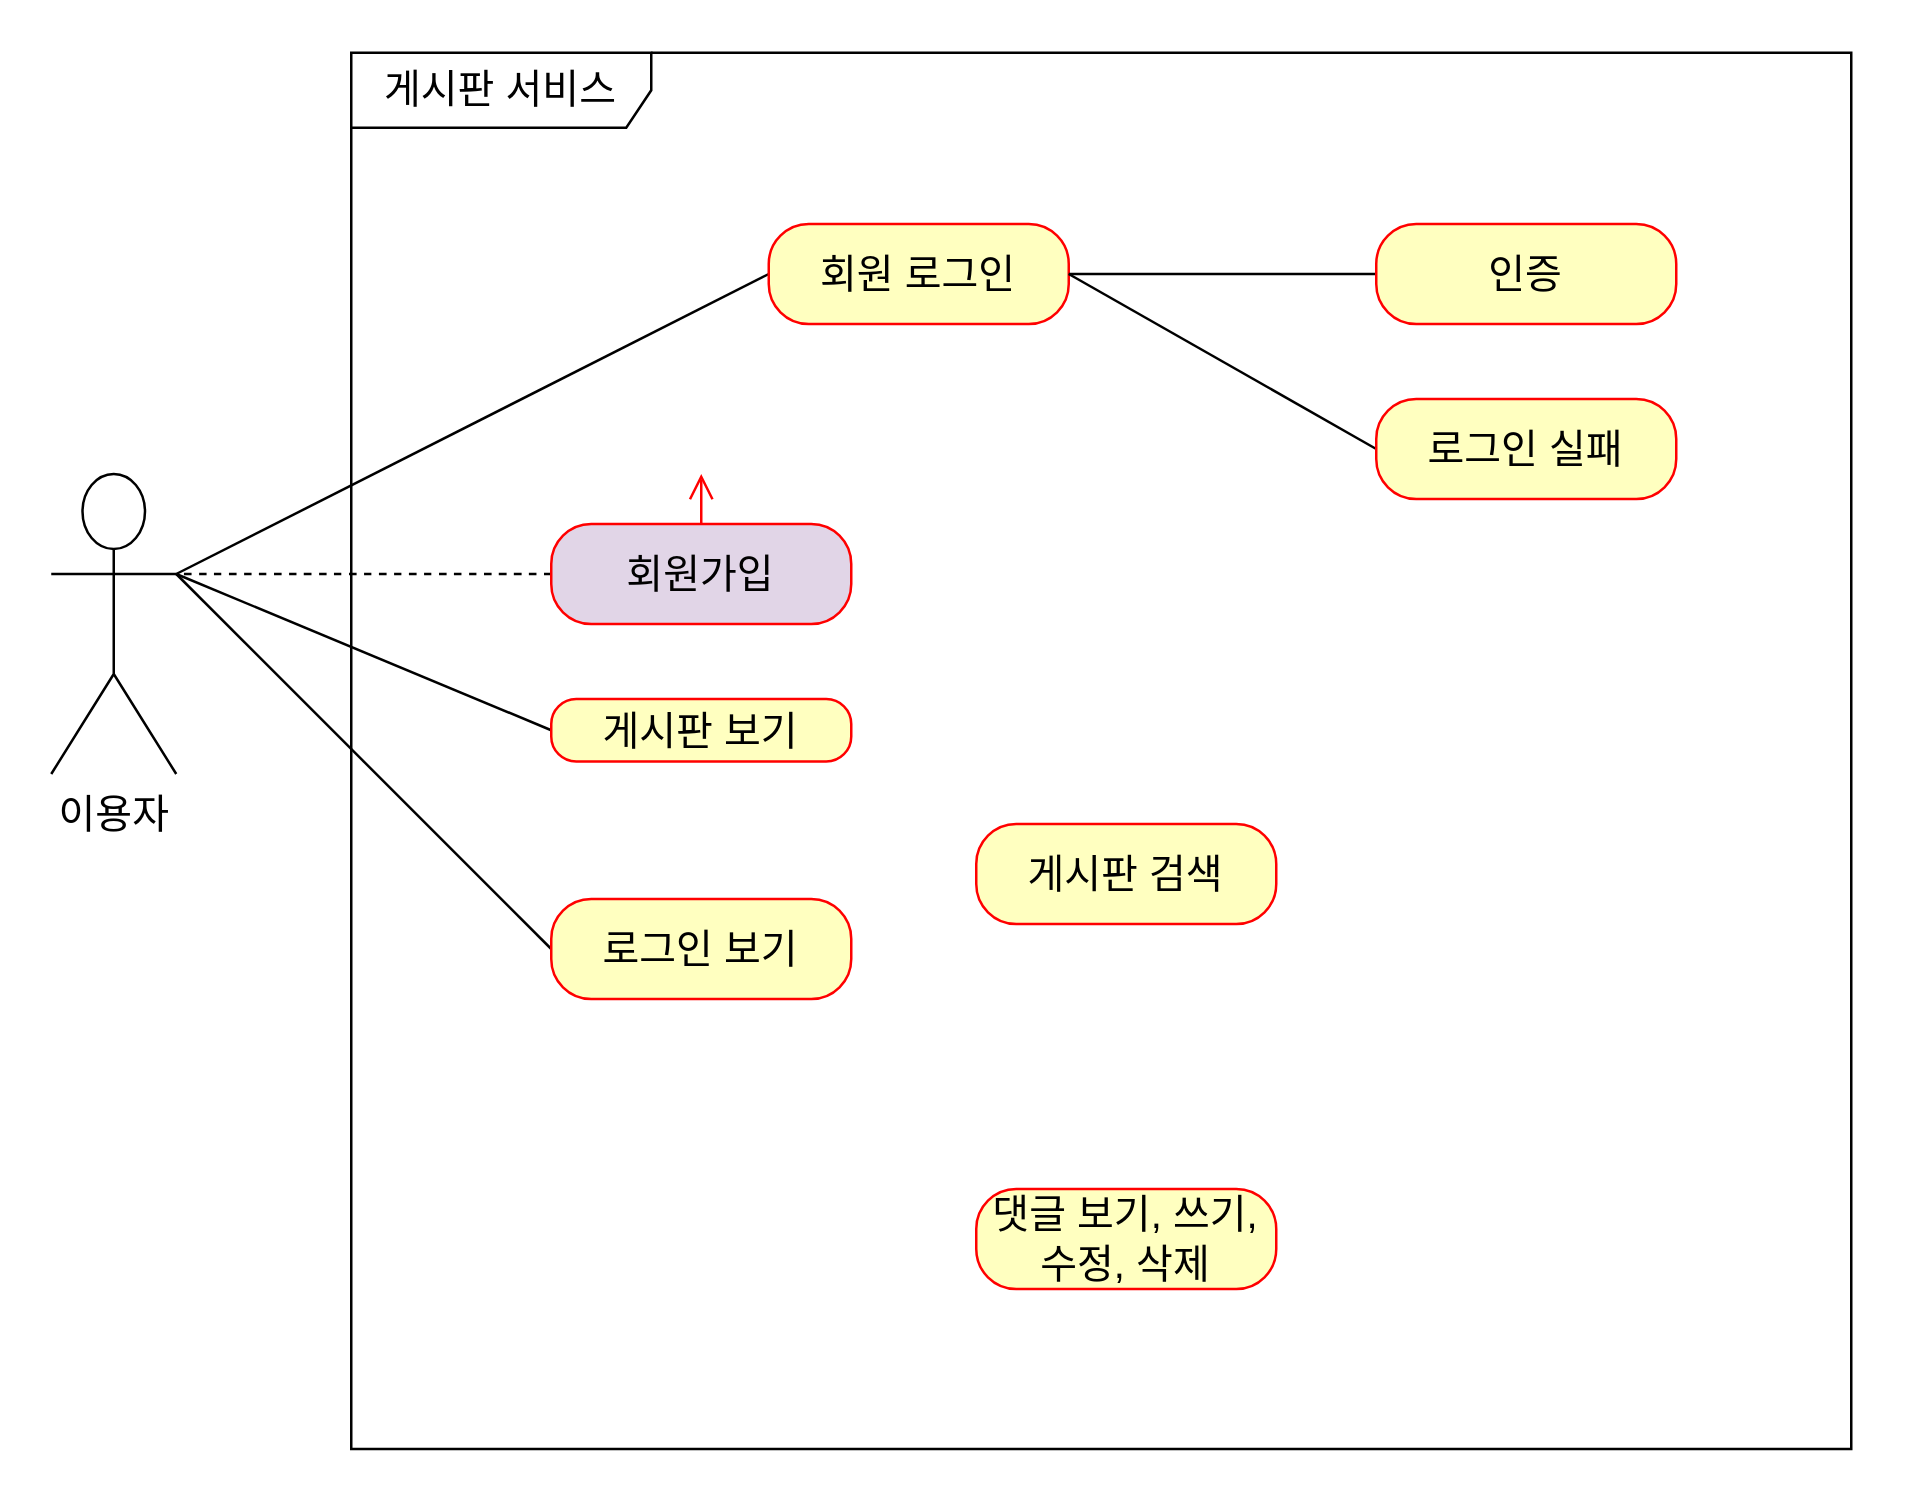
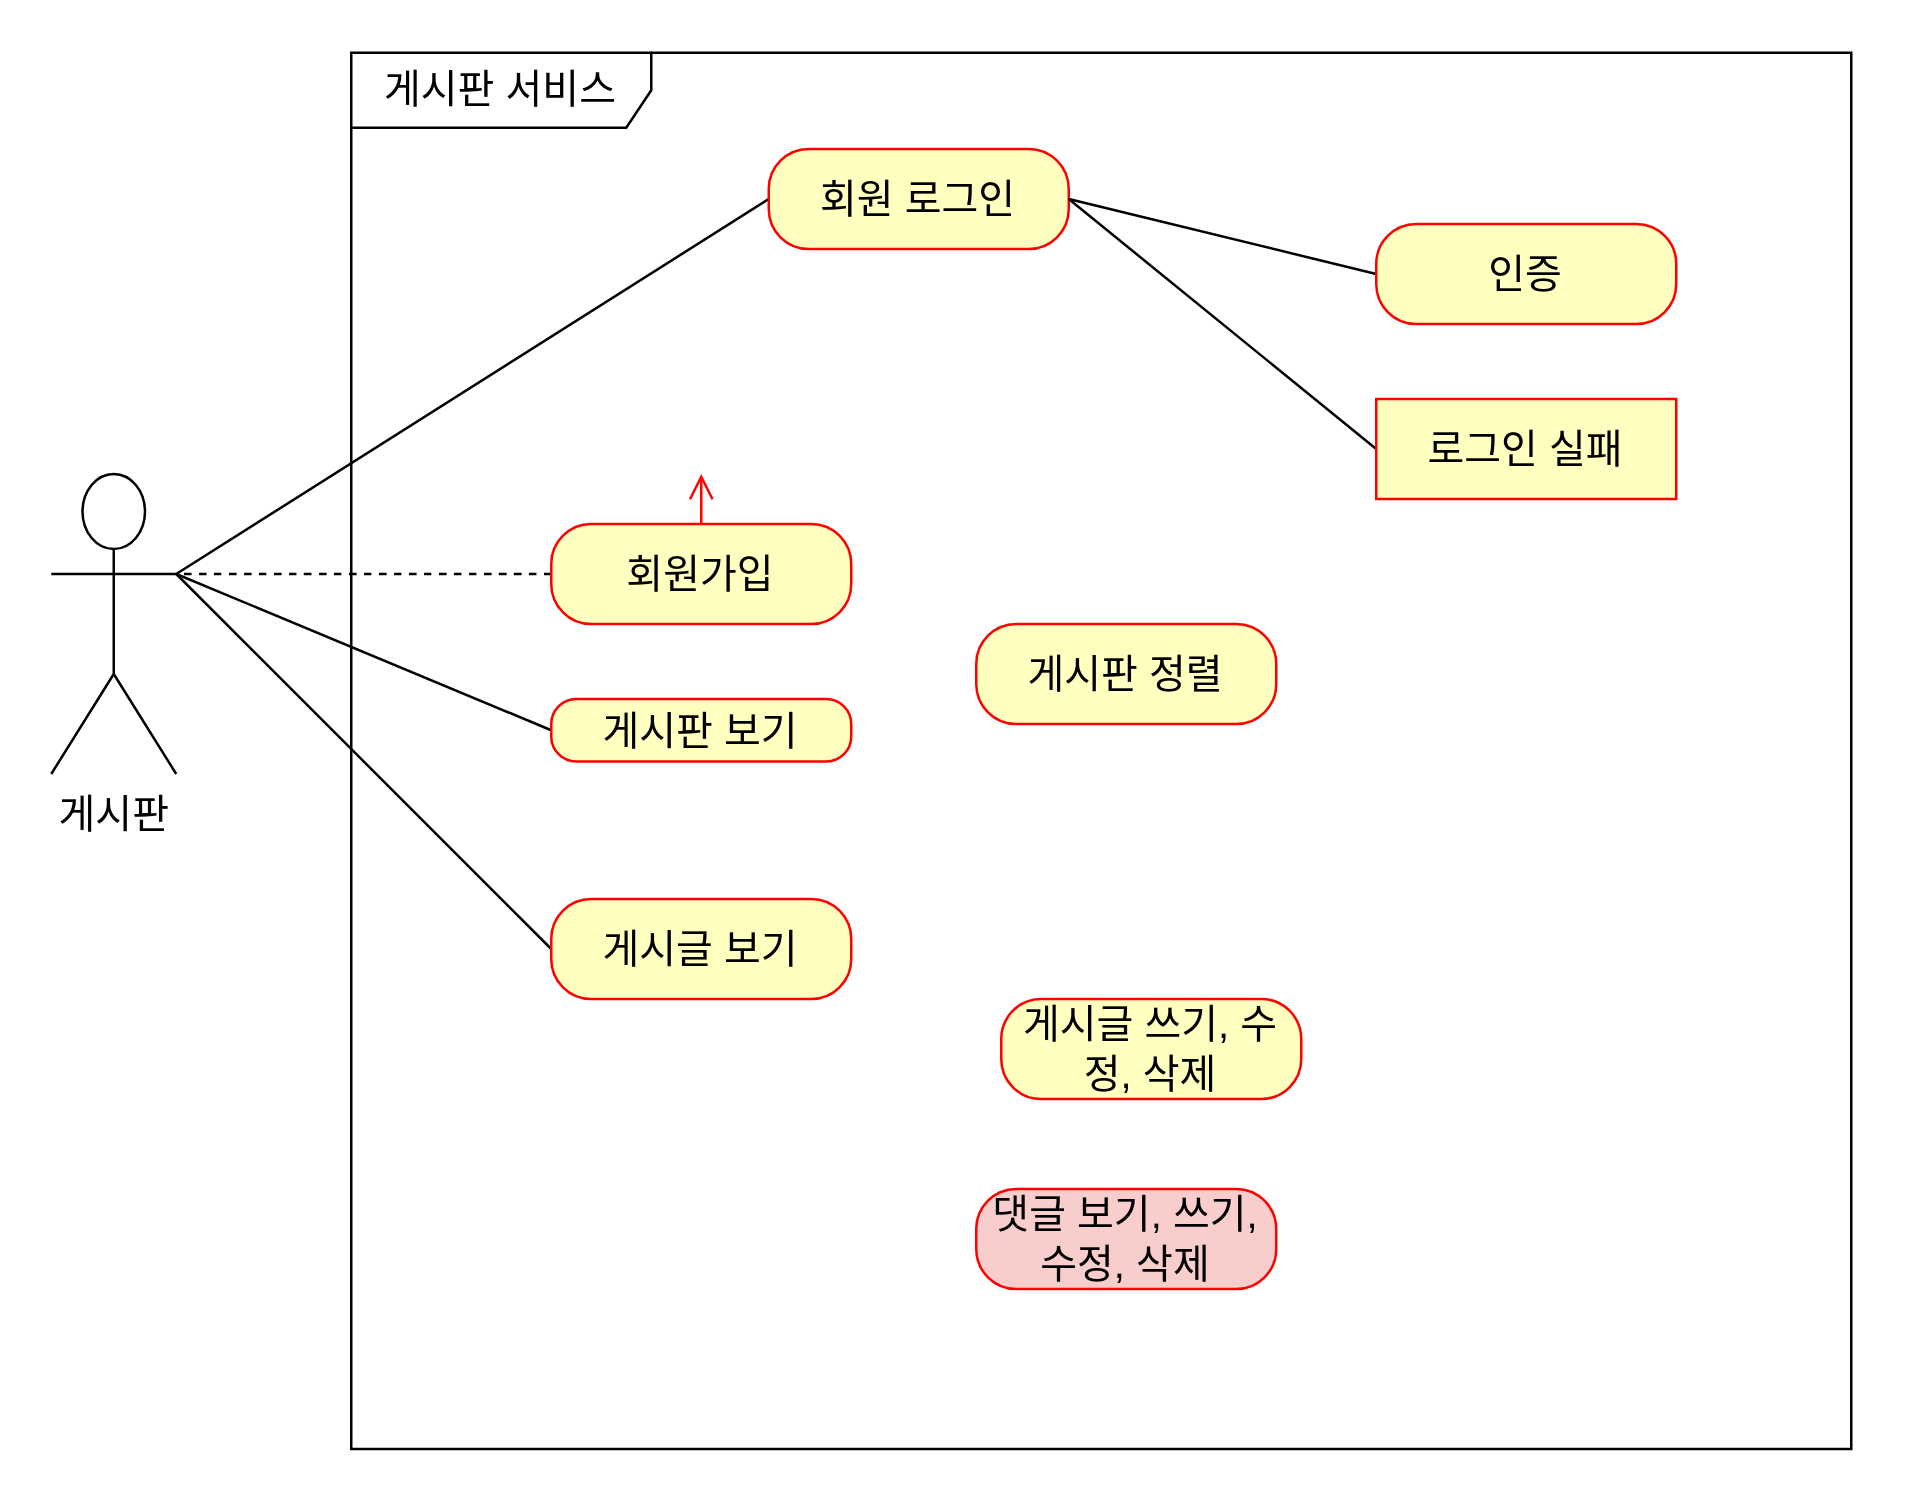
node "회원 로그인": moved (919, 274) -> (919, 199)
node "로그인 실패": shape rounded rectangle -> rectangle
node "회원가입": fillcolor #e1d5e7 -> #ffffc0
node "게시판 정렬": added
node "이용자": label "이용자" -> "게시판"
node "게시판 검색": removed
node "로그인 보기": label "로그인 보기" -> "게시글 보기"
node "게시글 쓰기, 수정, 삭제": added
node "댓글 보기, 쓰기, 수정, 삭제": fillcolor #ffffc0 -> #f8cecc
